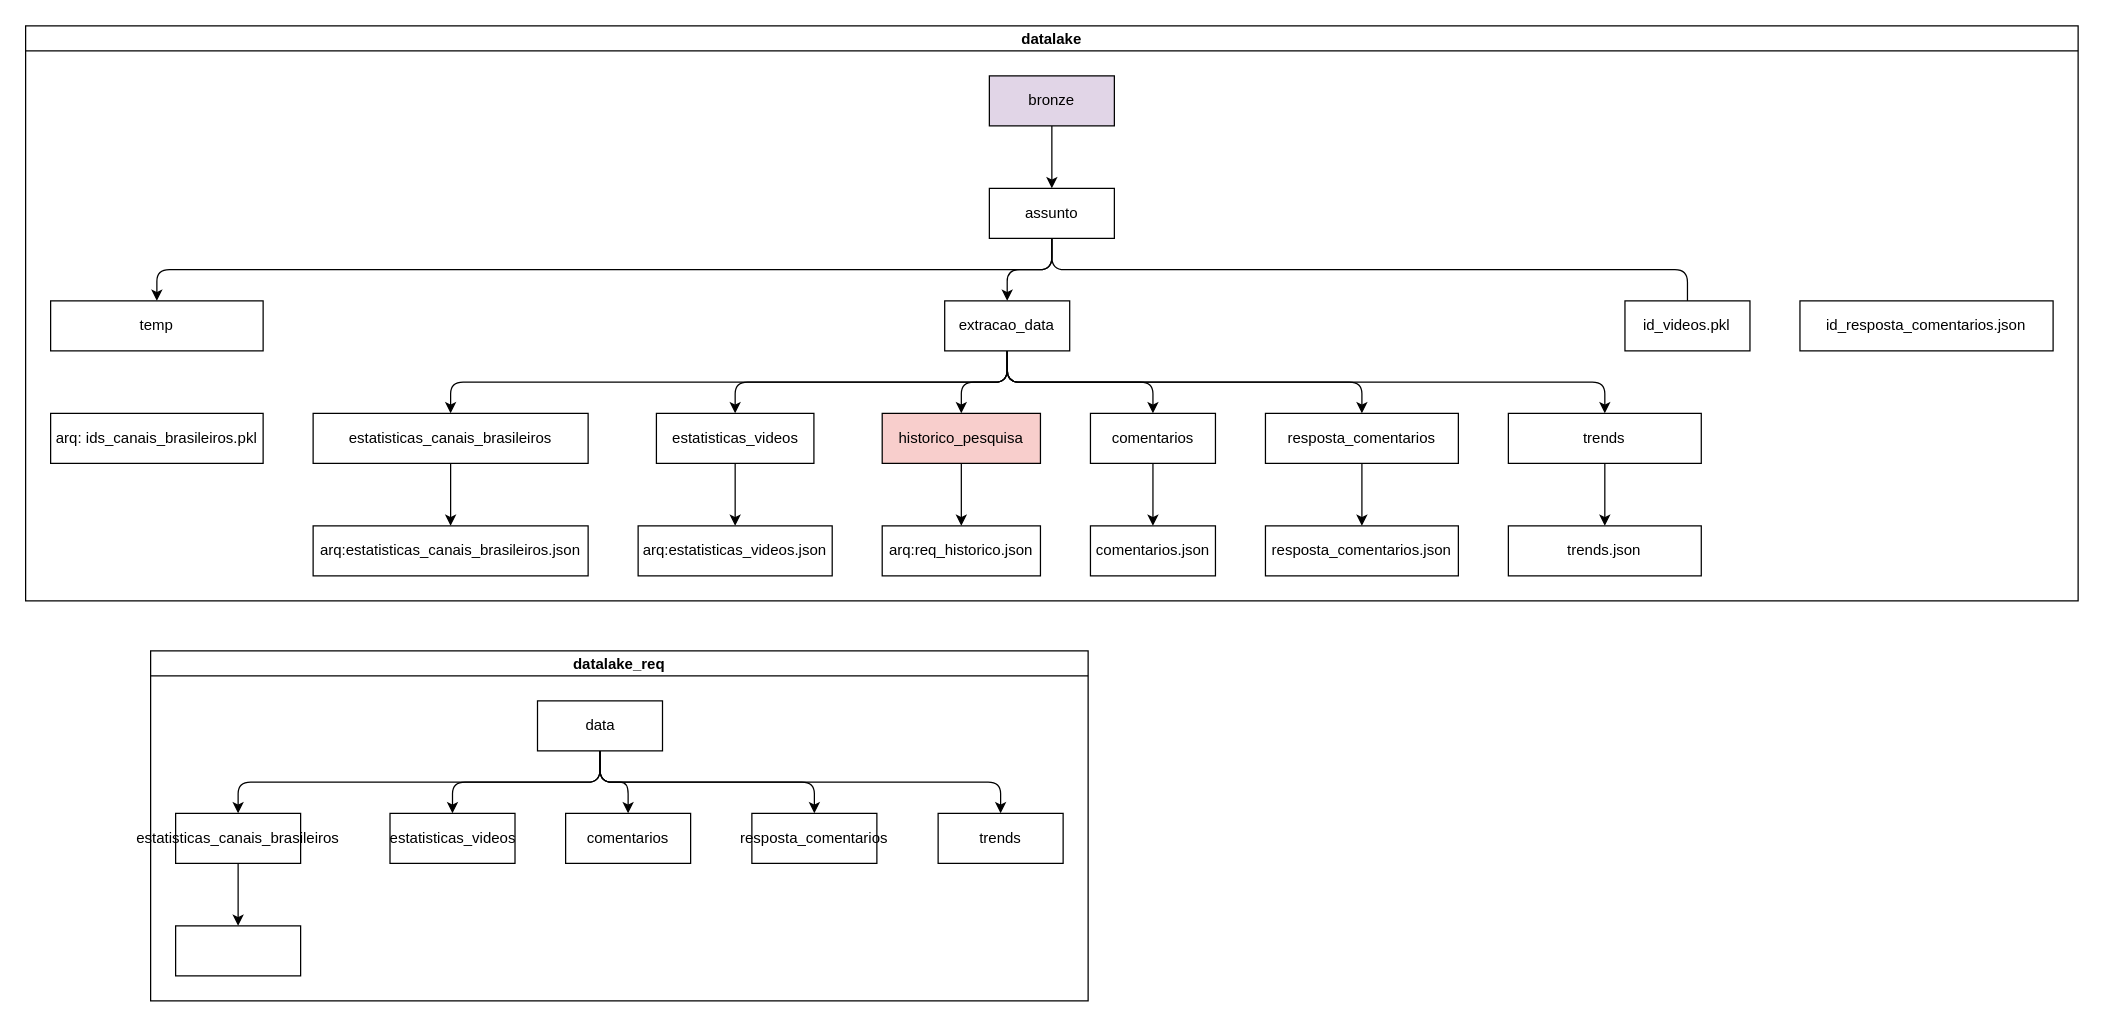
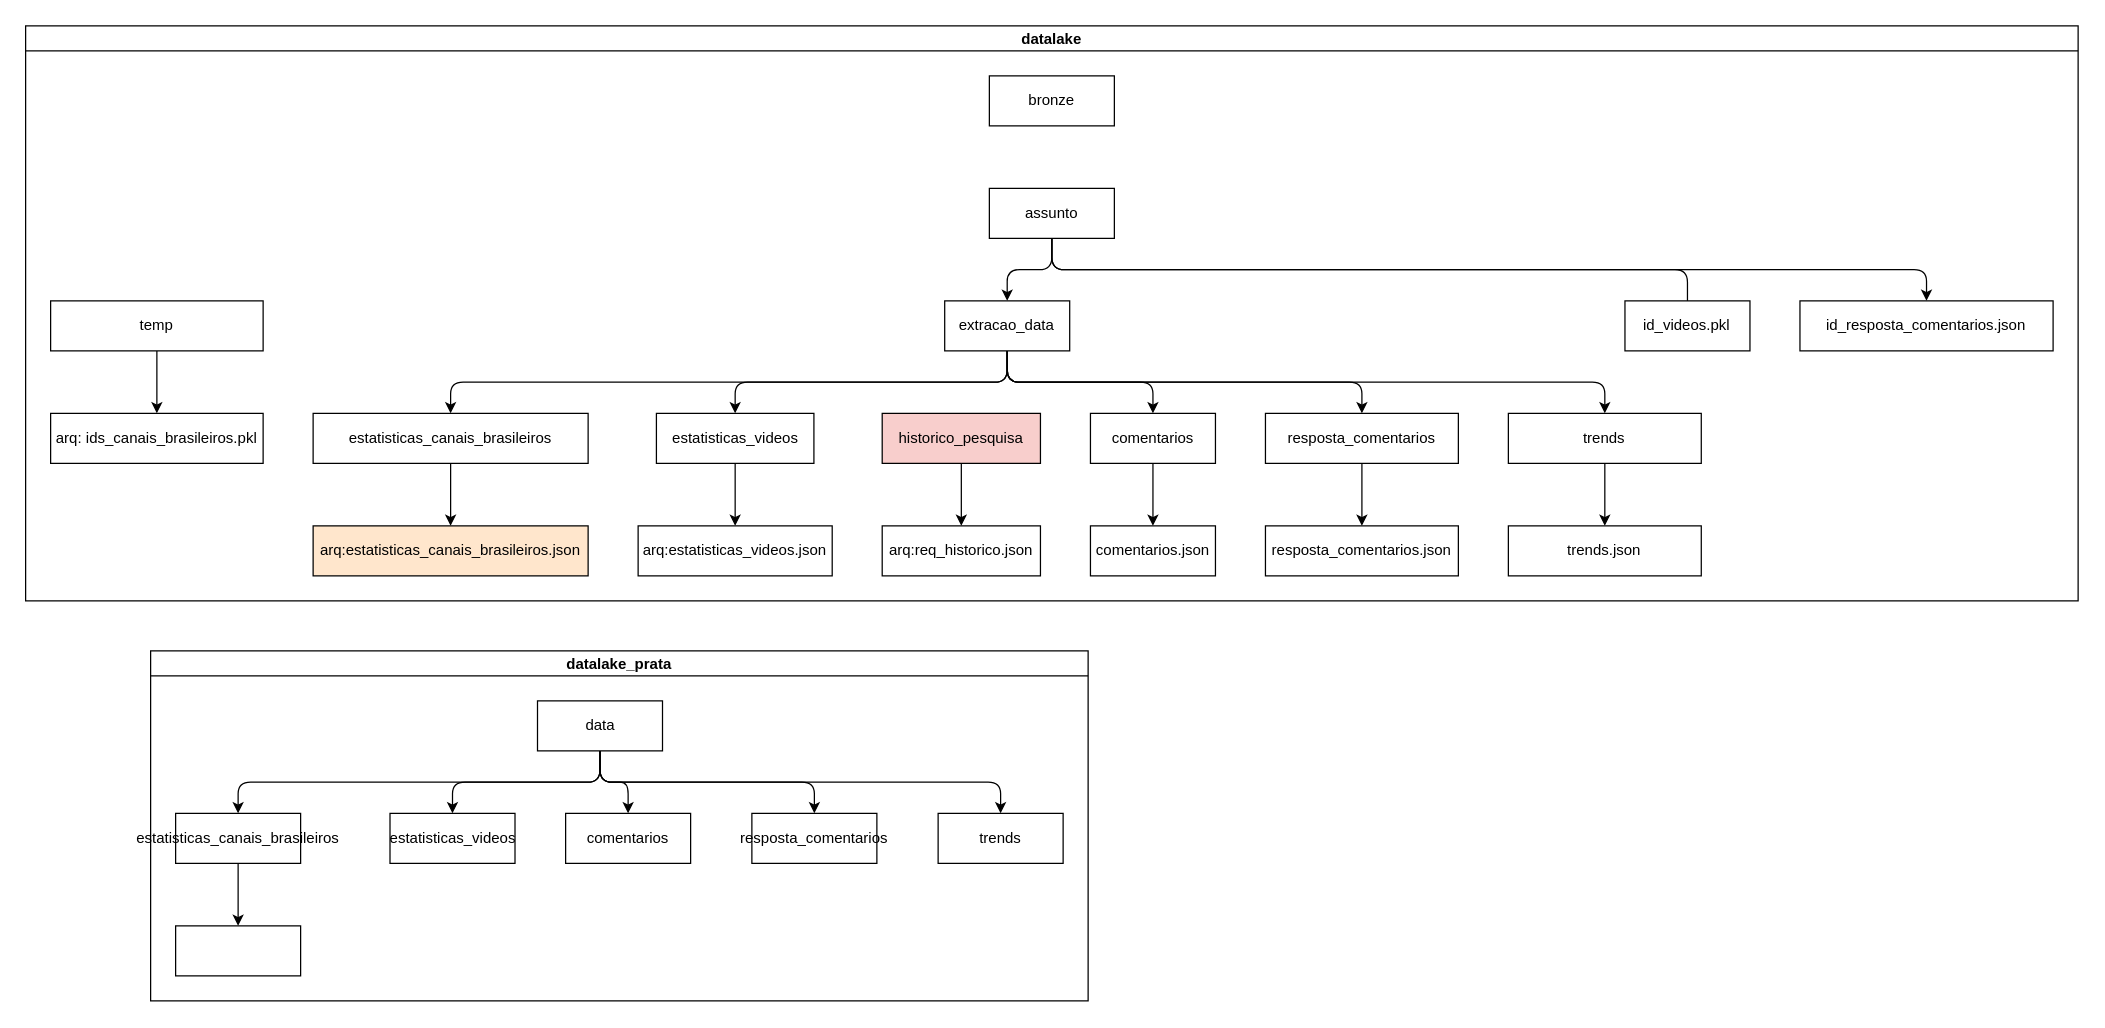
node "bronze": fillcolor #e1d5e7 -> #ffffff
edge "bronze" -> "assunto": removed
edge "assunto" -> "temp": removed
edge "assunto" -> "id_resposta_comentarios.json": added
edge "temp" -> "arq: ids_canais_brasileiros.pkl": added
edge "extracao_data" -> "historico_pesquisa": removed
node "arq:estatisticas_canais_brasileiros.json": fillcolor #ffffff -> #ffe6cc
node "datalake_req": label "datalake_req" -> "datalake_prata"
